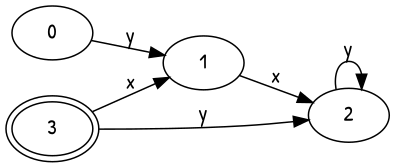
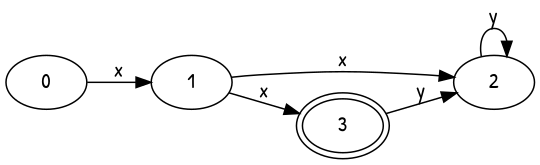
edge "0" -> "1": label "y" -> "x"
edge "3" -> "1": reversed
